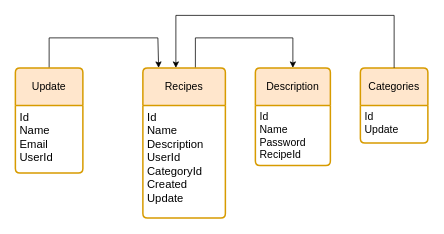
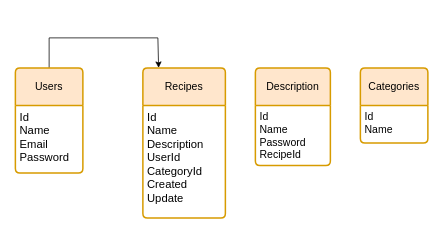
edge "Categories" -> "Recipes": removed
edge "Recipes" -> "Description": removed
node "Update": label "Update" -> "Users"
node "Id Update": label "Id Update" -> "Id Name"
node "Id Name Email UserId": label "Id Name Email UserId" -> "Id Name Email Password"
